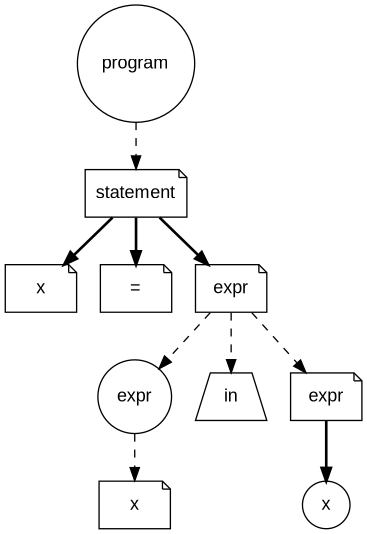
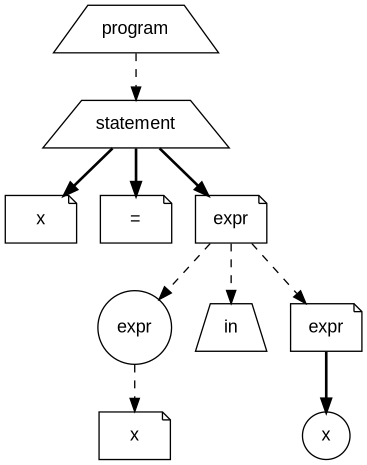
node "program": shape circle -> trapezium
node "statement": shape note -> trapezium
